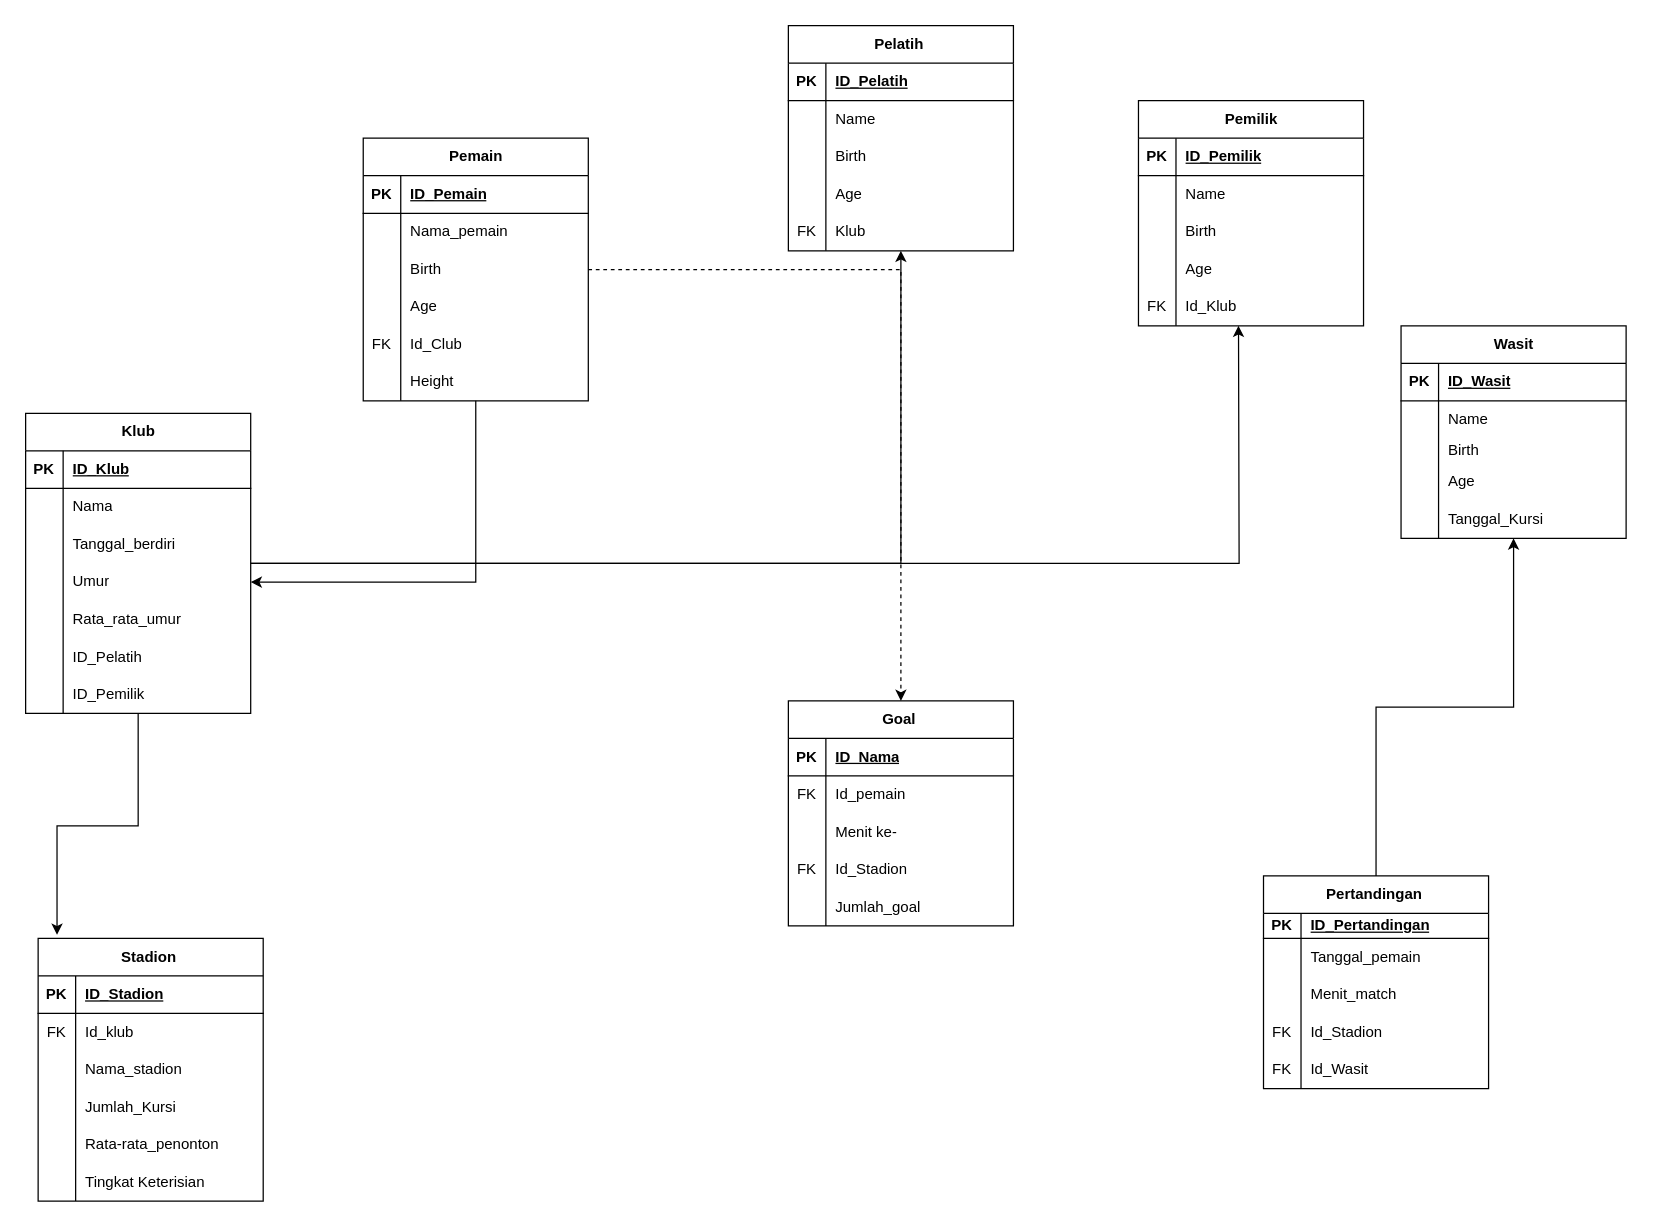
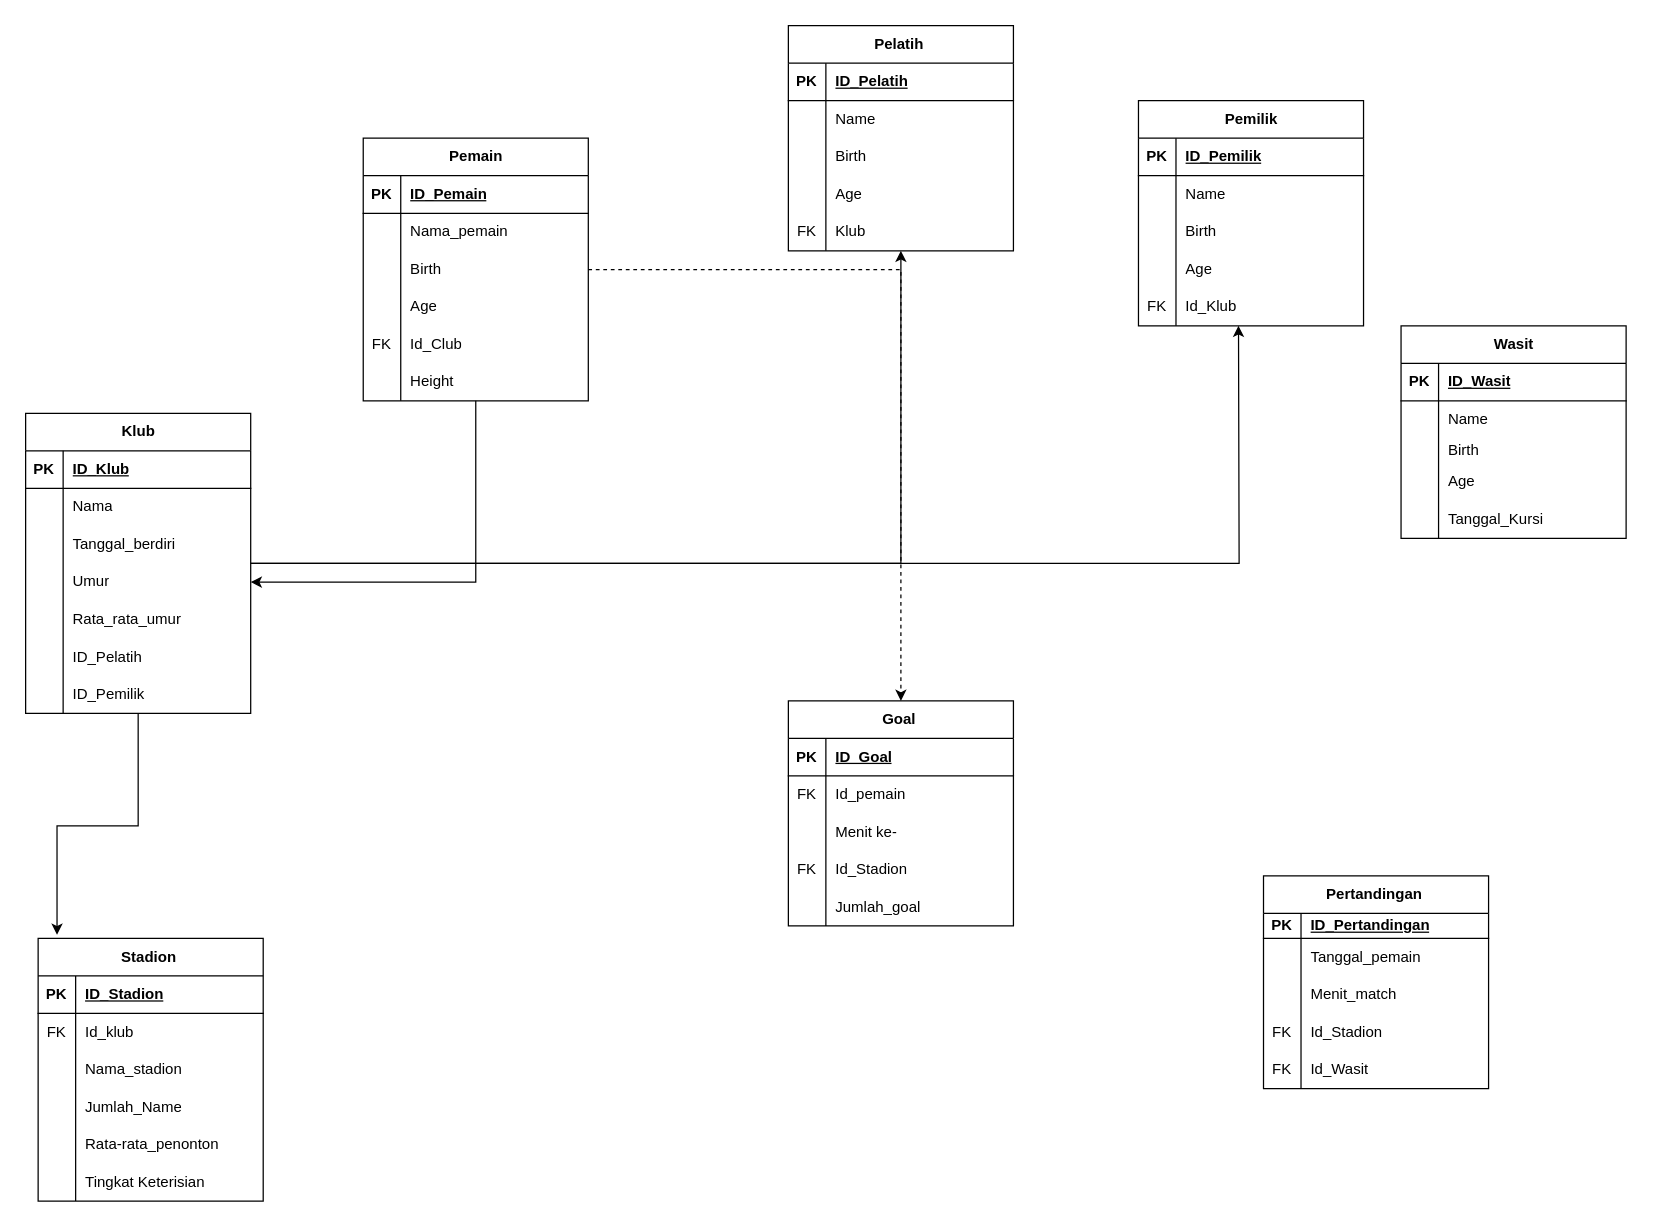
edge "Pertandingan" -> "Wasit": removed
node "ID_Nama": label "ID_Nama" -> "ID_Goal"
node "Jumlah_Kursi": label "Jumlah_Kursi" -> "Jumlah_Name"
